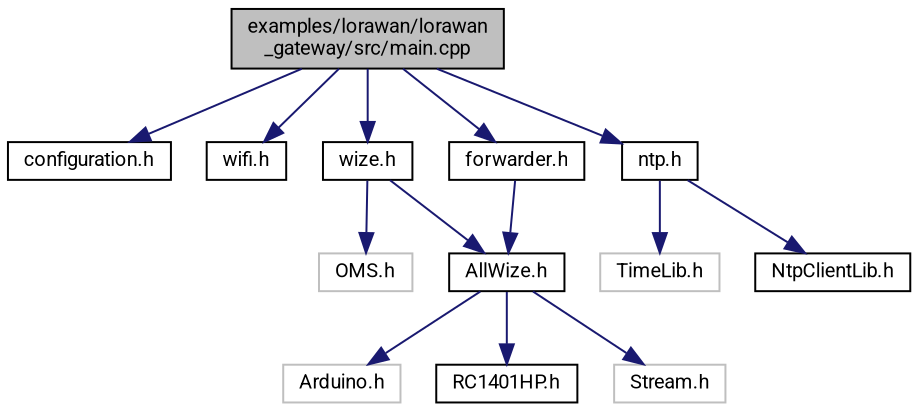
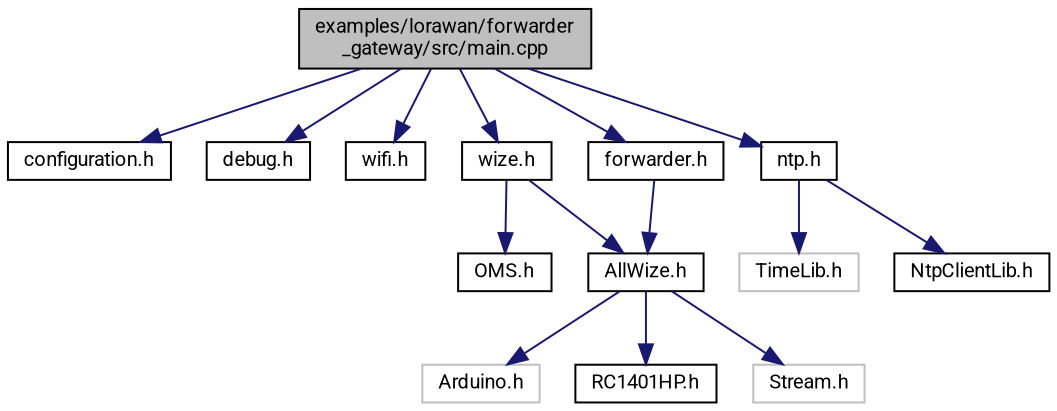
node "examples/lorawan/lorawan _gateway/src/main.cpp": label "examples/lorawan/lorawan _gateway/src/main.cpp" -> "examples/lorawan/forwarder _gateway/src/main.cpp"
node "debug.h": added
node "OMS.h": color grey75 -> black
